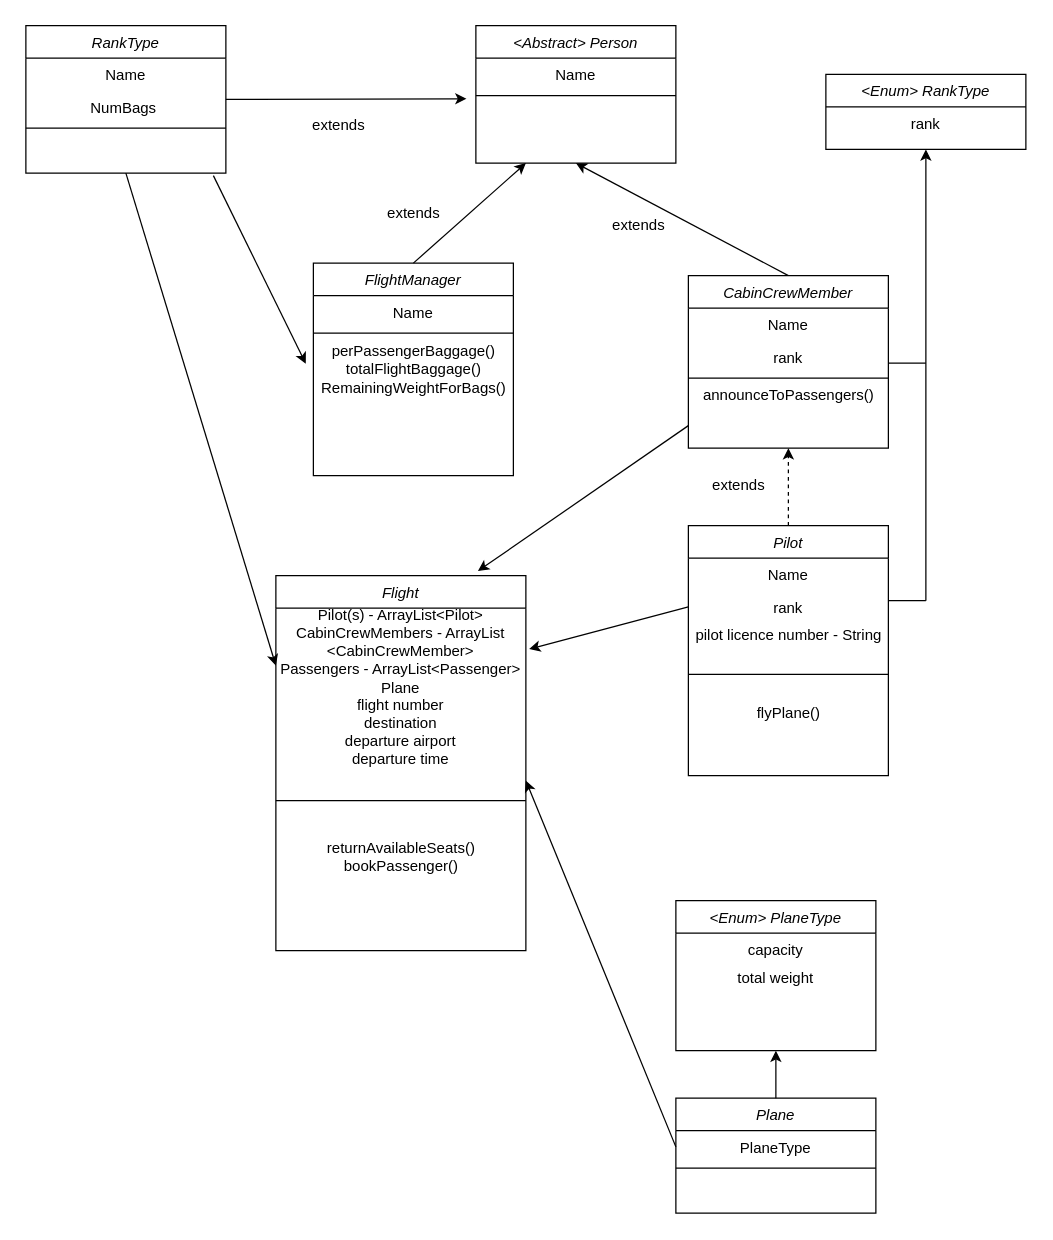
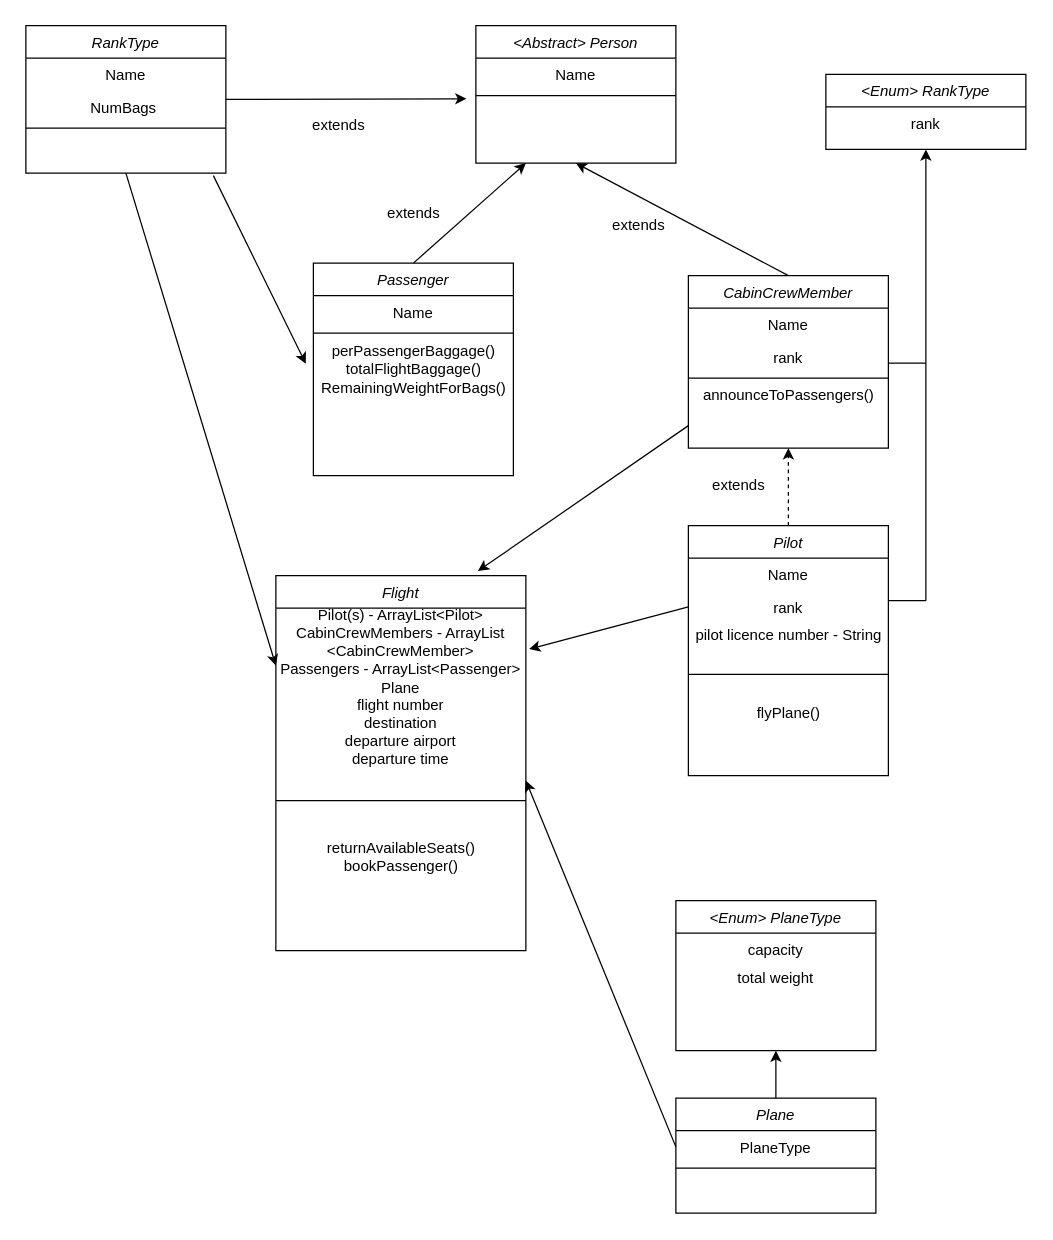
node "FlightManager": label "FlightManager" -> "Passenger"
